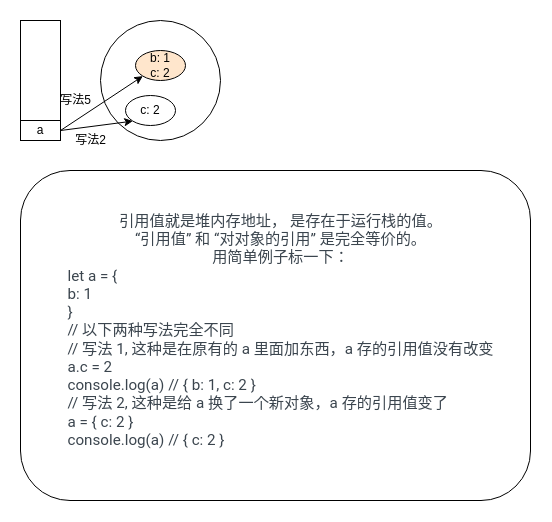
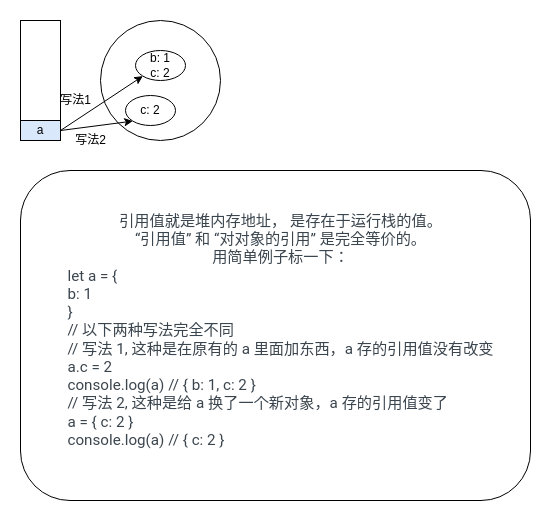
node "b: 1 c: 2": fillcolor #ffe6cc -> #ffffff
node "写法5": label "写法5" -> "写法1"
node "a": fillcolor #ffffff -> #dae8fc
